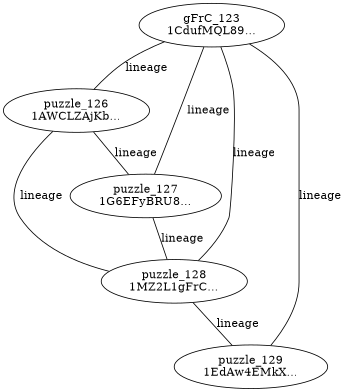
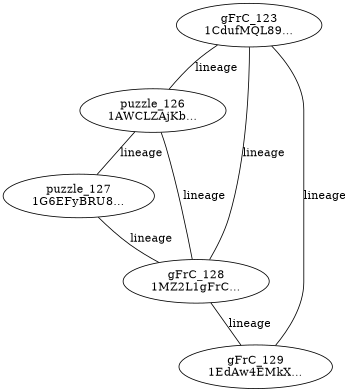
edge "gFrC_123 1CdufMQL89…" -- "puzzle_127 1G6EFyBRU8…": removed, label "lineage"
node "puzzle_128 1MZ2L1gFrC…": label "puzzle_128 1MZ2L1gFrC…" -> "gFrC_128 1MZ2L1gFrC…"
node "puzzle_129 1EdAw4EMkX…": label "puzzle_129 1EdAw4EMkX…" -> "gFrC_129 1EdAw4EMkX…"
